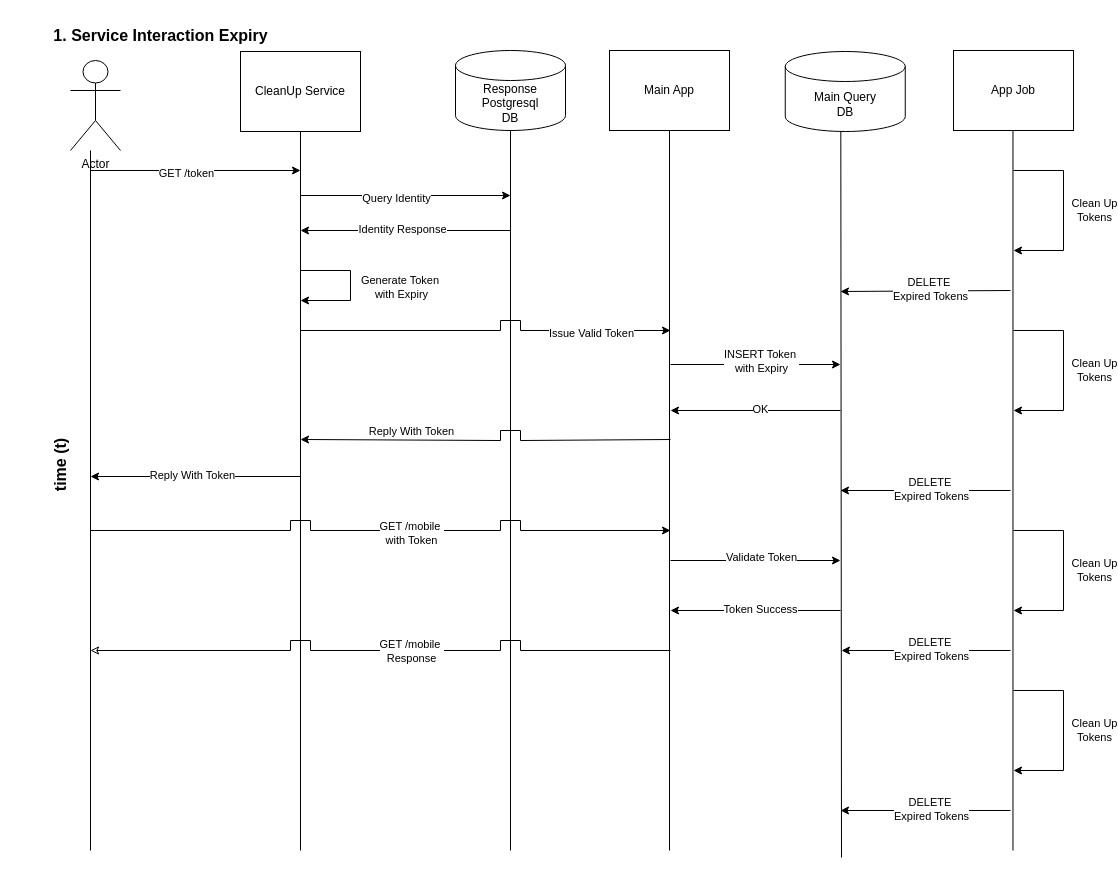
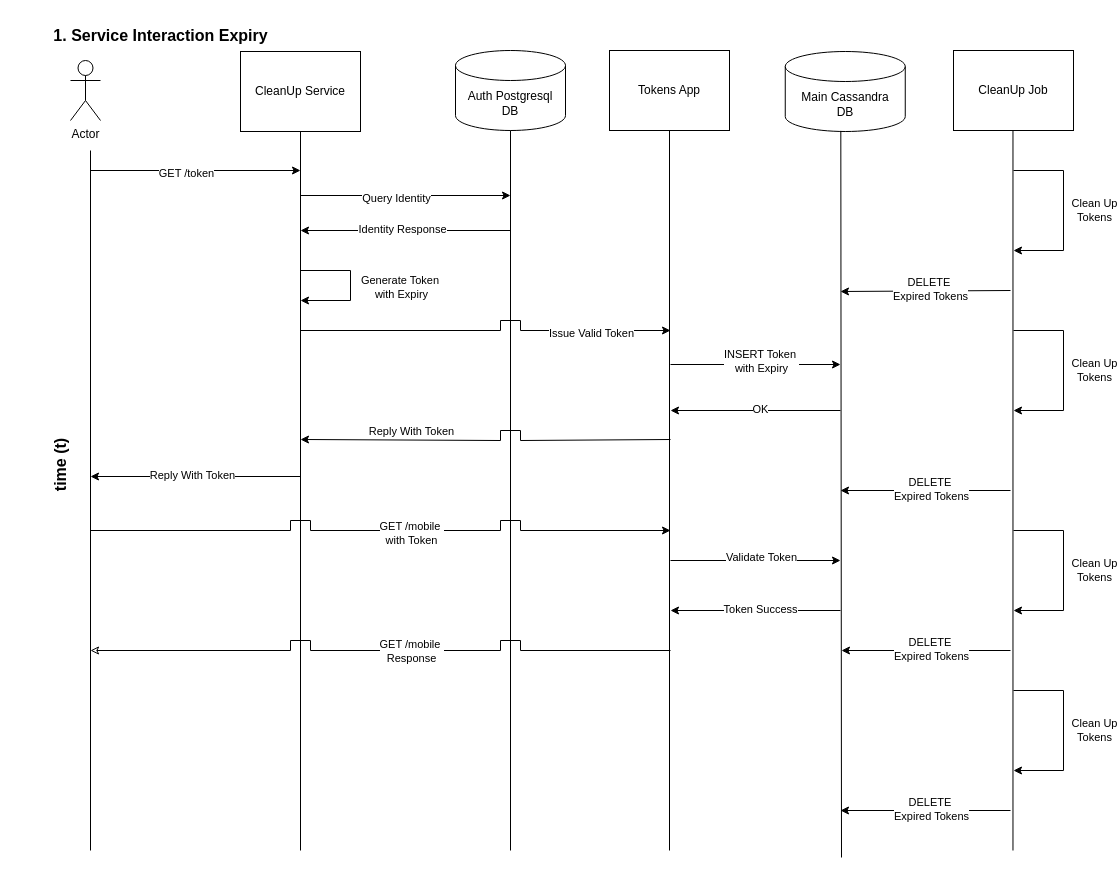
node "Main App": label "Main App" -> "Tokens App"
node "App Job": label "App Job" -> "CleanUp Job"
node "Response Postgresql DB": label "Response Postgresql DB" -> "Auth Postgresql DB"
node "Main Query DB": label "Main Query DB" -> "Main Cassandra DB"
node "Actor": size 50x90 -> 30x60
